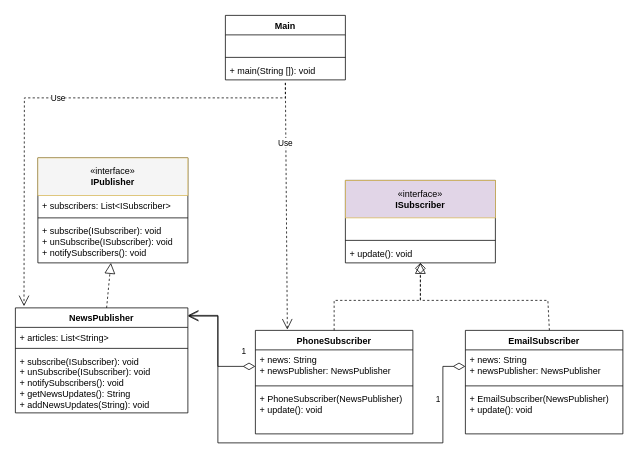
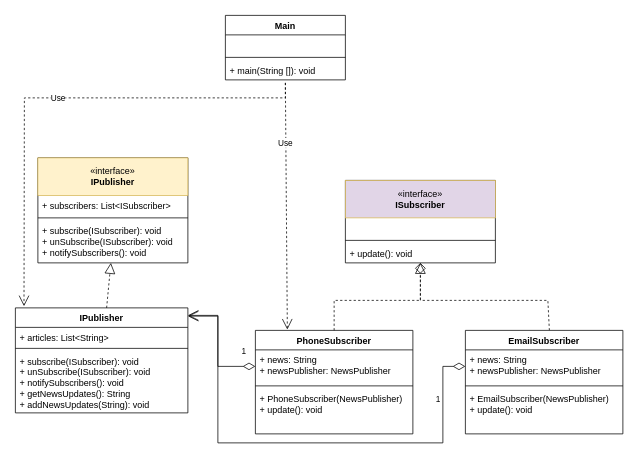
node "«interface» IPublisher": fillcolor #f5f5f5 -> #fff2cc
node "NewsPublisher": label "NewsPublisher" -> "IPublisher"
